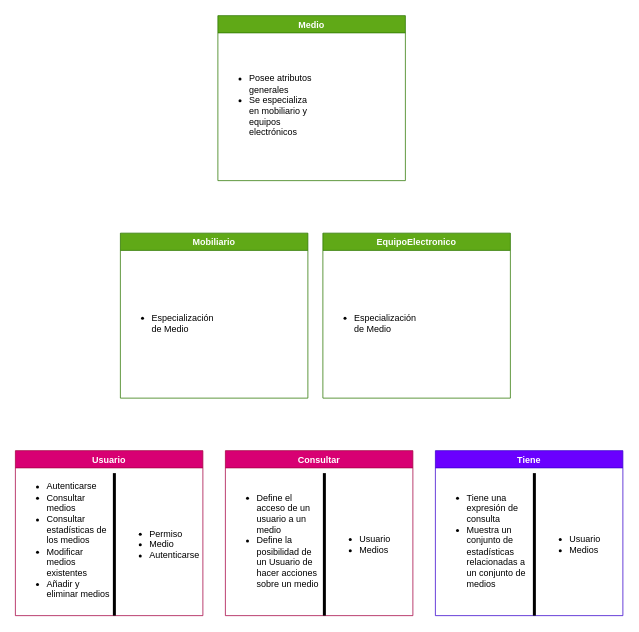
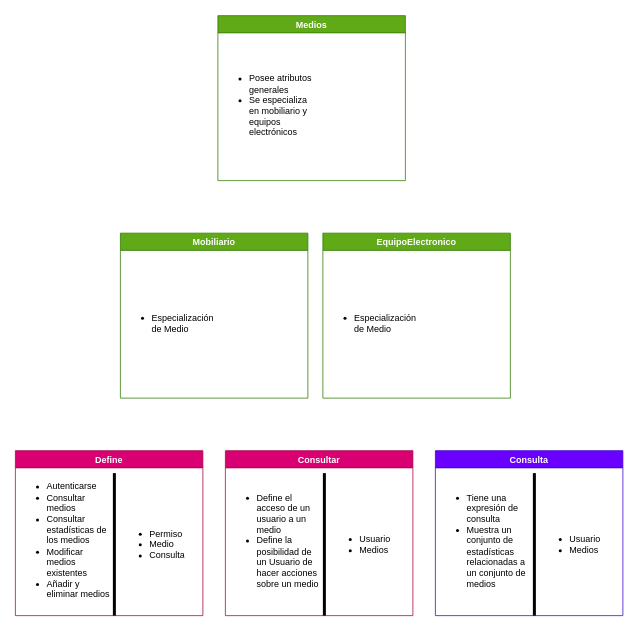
node "Medio": label "Medio" -> "Medios"
node "Usuario": label "Usuario" -> "Define"
node "Tiene": label "Tiene" -> "Consulta"
node "Permiso Medio Autenticarse": label "Permiso Medio Autenticarse" -> "Permiso Medio Consulta"
